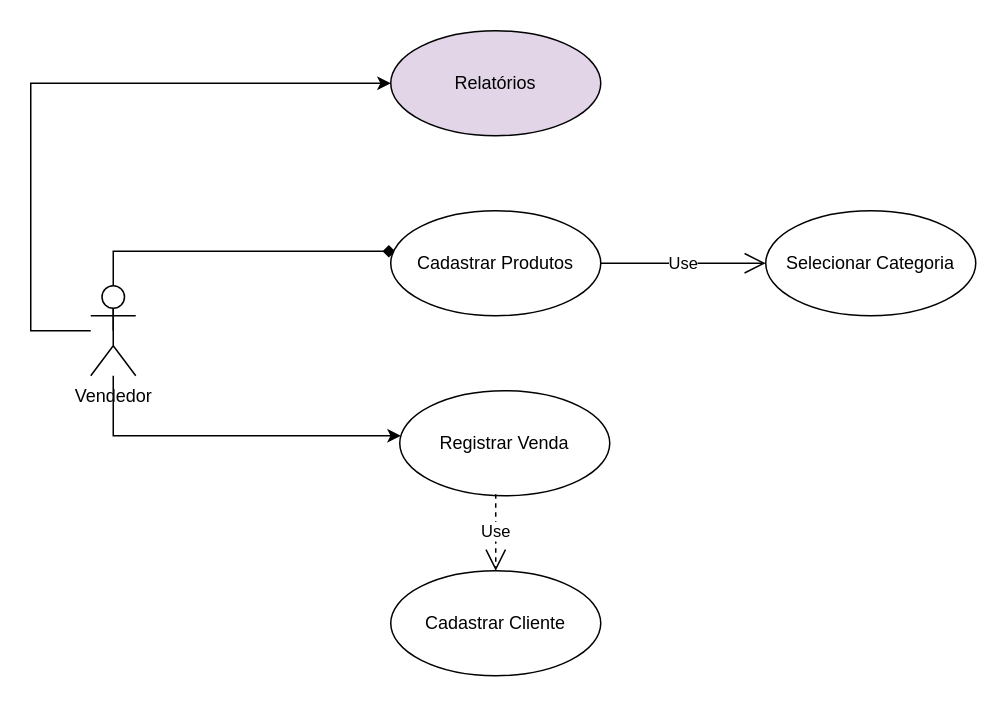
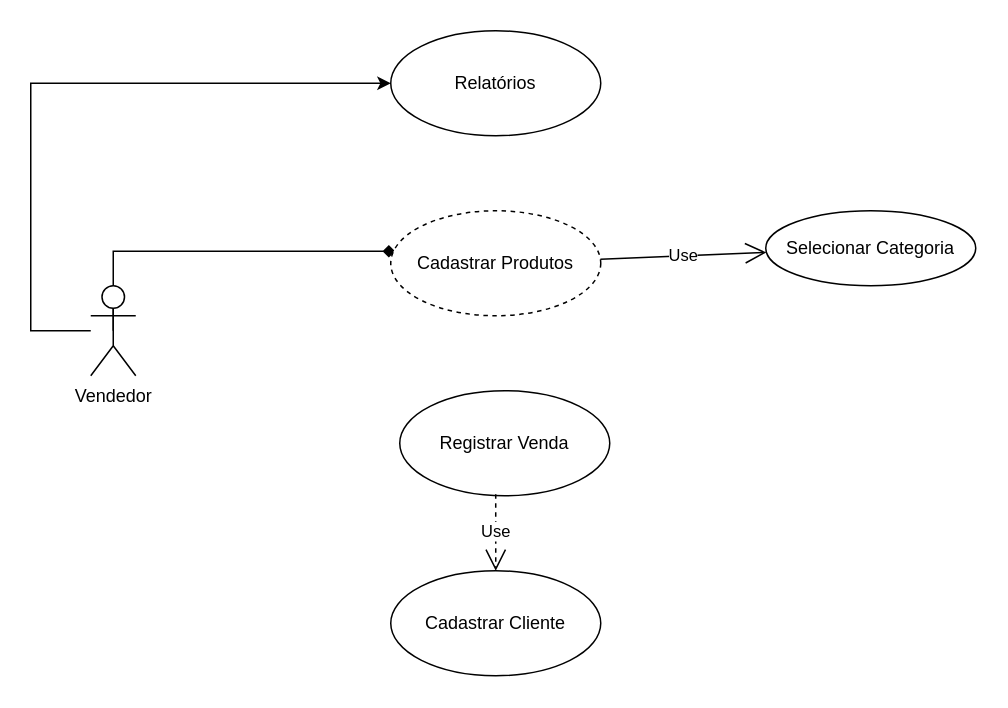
node "Relatórios": fillcolor #e1d5e7 -> #ffffff
node "Cadastrar Produtos": style solid -> dashed
node "Selecionar Categoria": size 210x105 -> 210x75
edge "Vendedor" -> "Registrar Venda": removed
